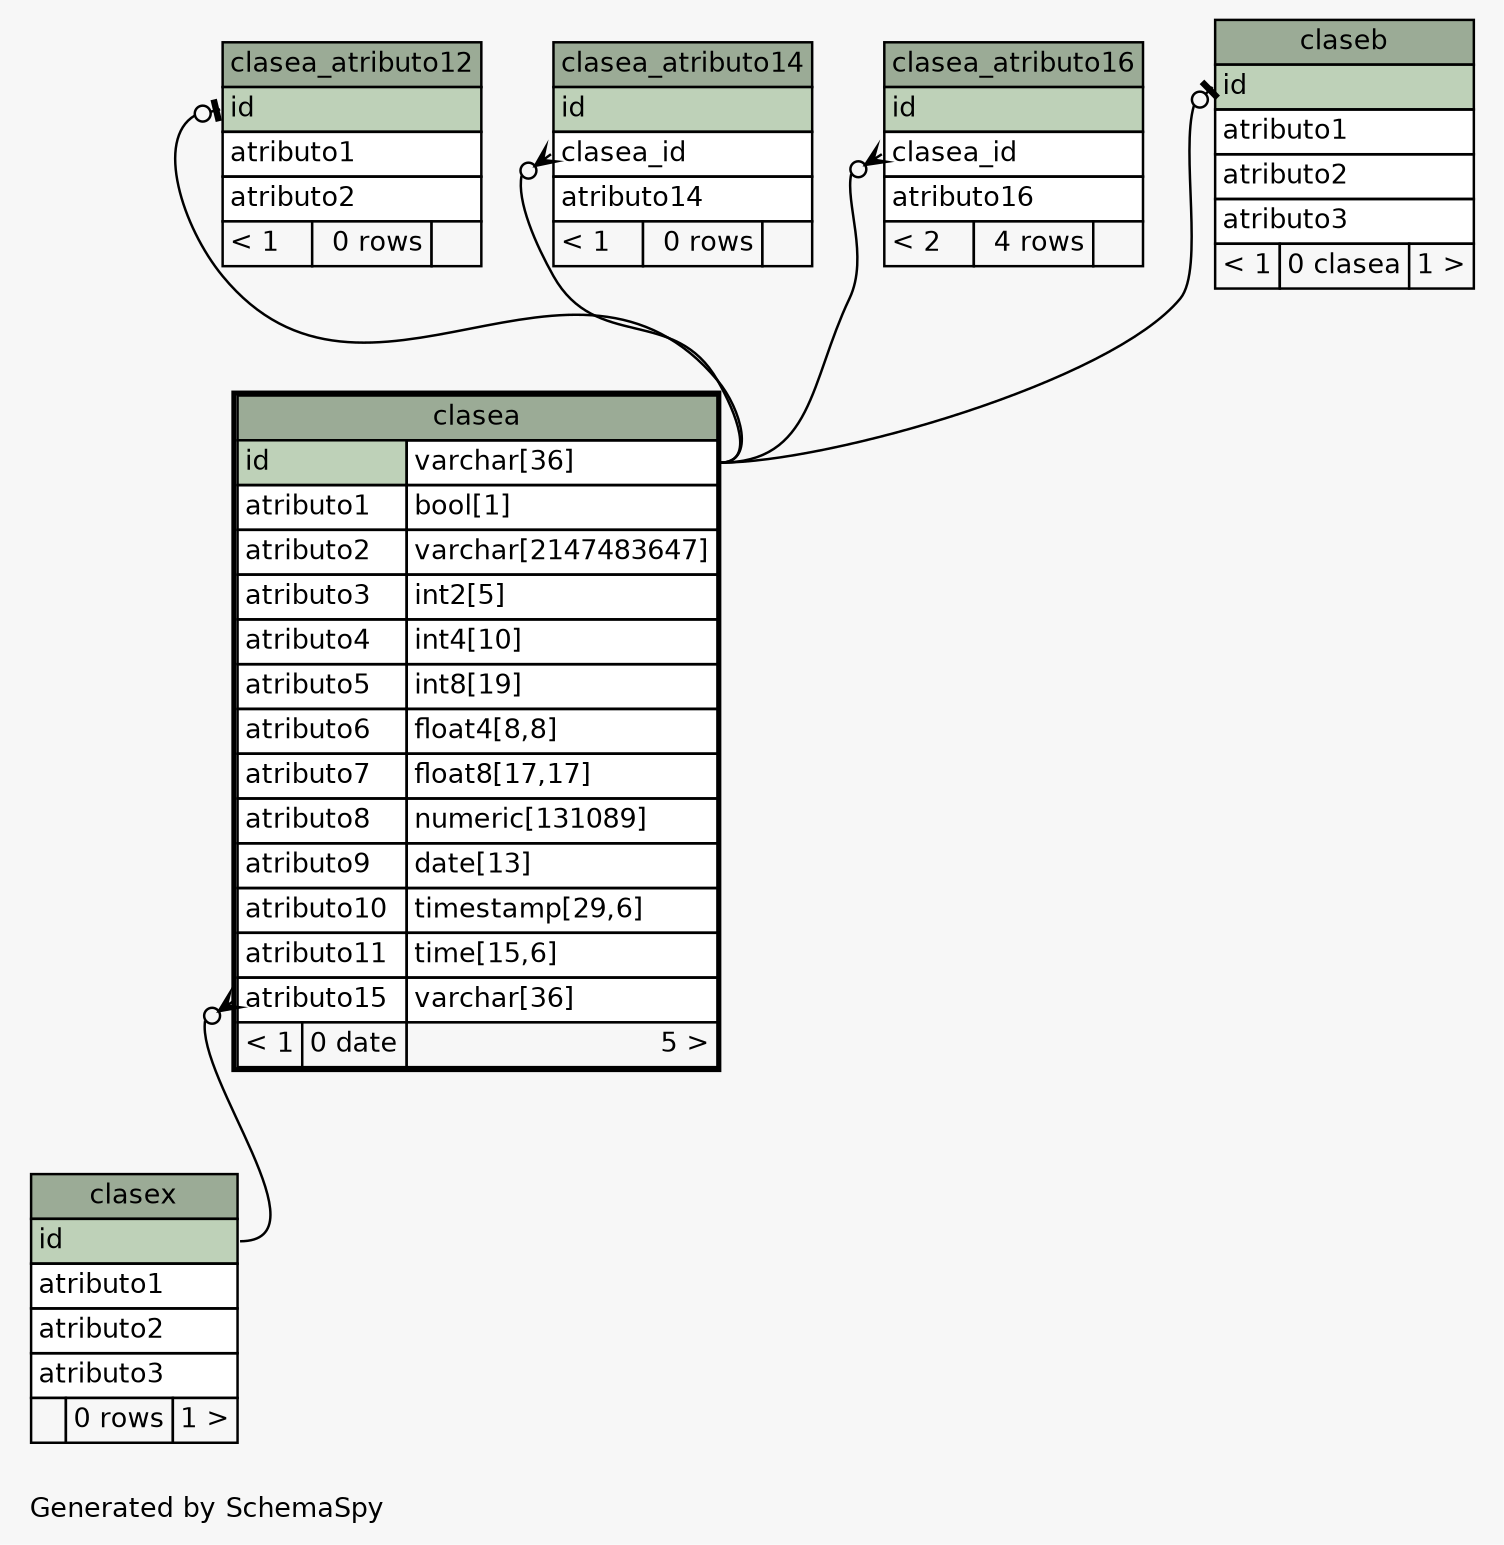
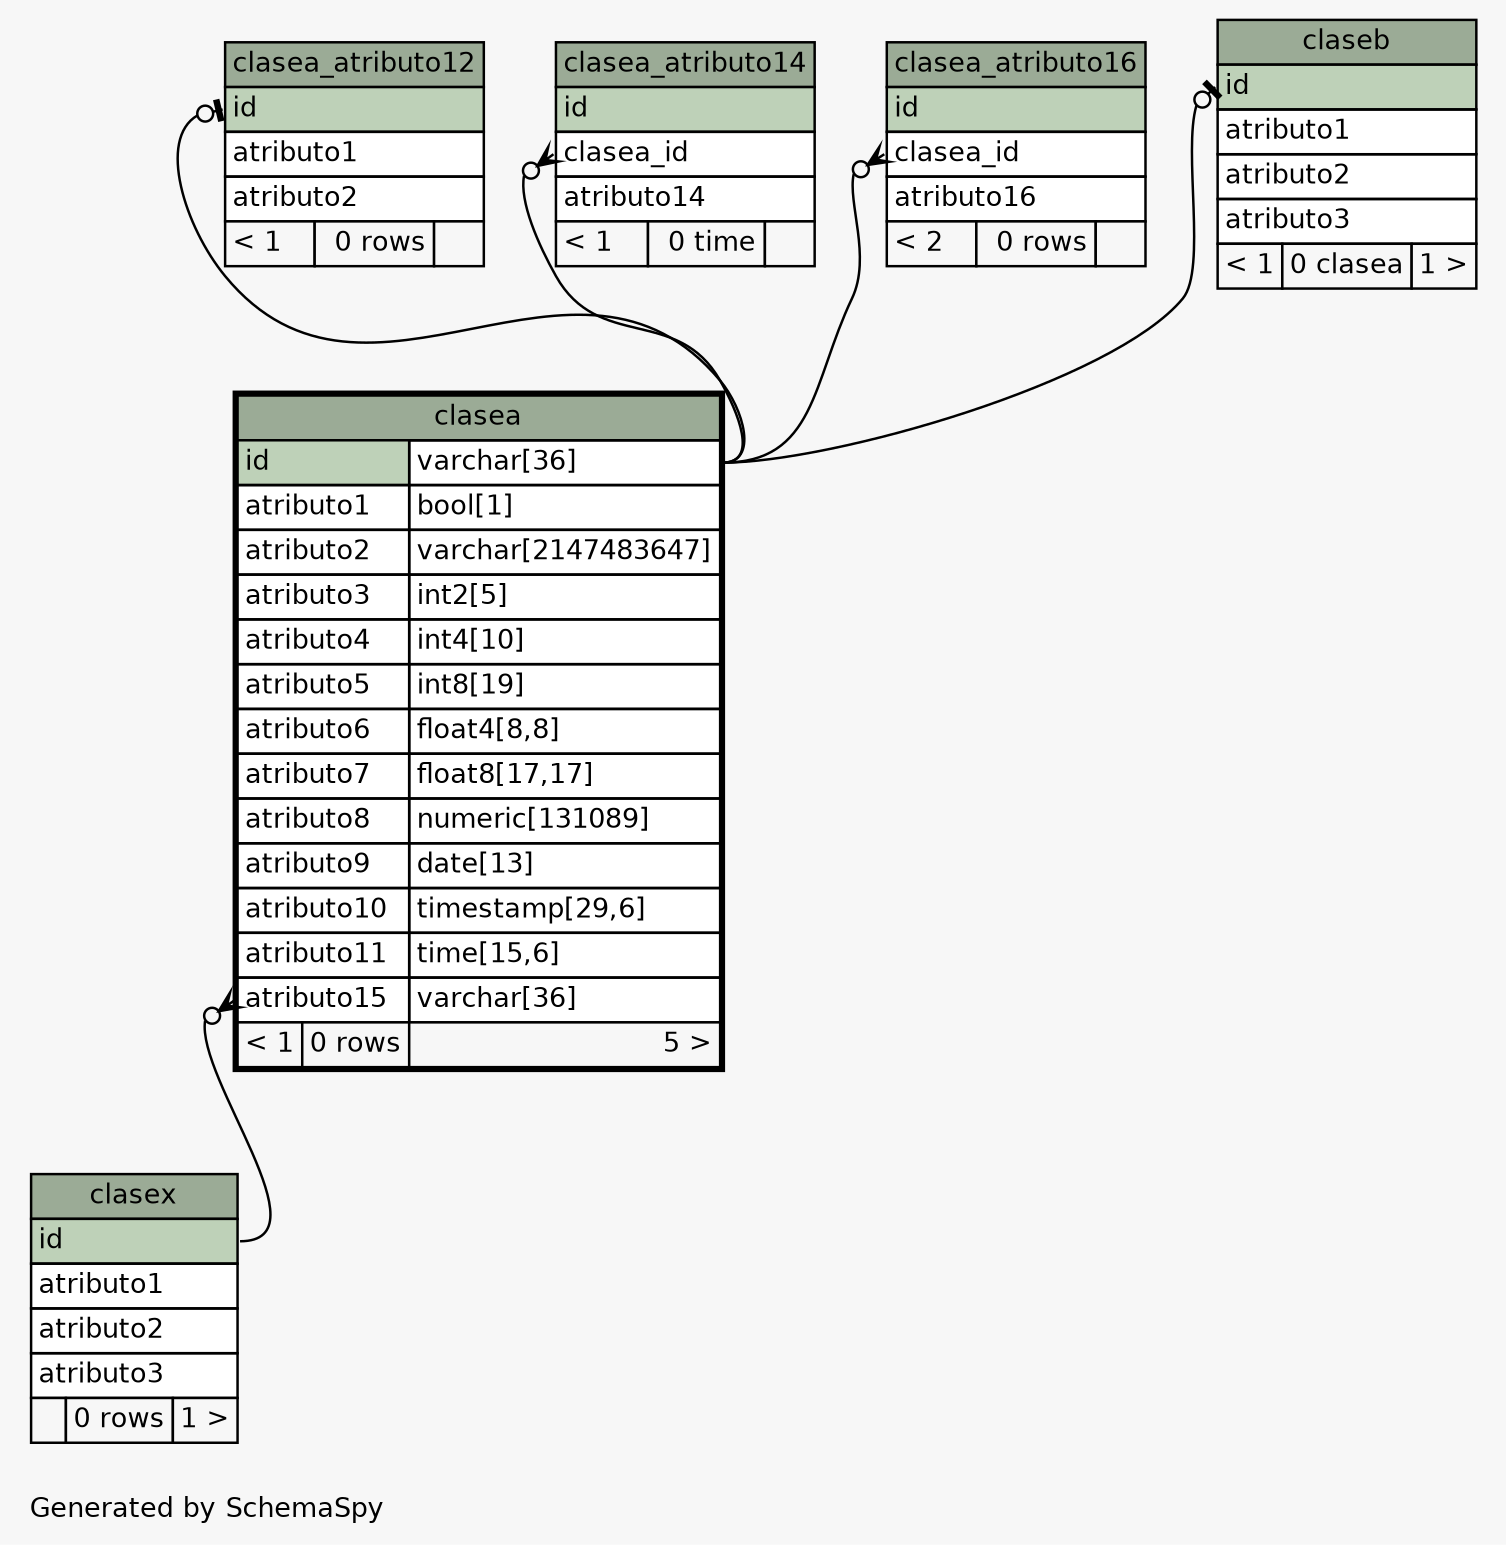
node "clasea_atributo14": text "0 rows" -> "0 time"
node "clasea_atributo16": text "4 rows" -> "0 rows"
node "clasea": text "0 date" -> "0 rows"
